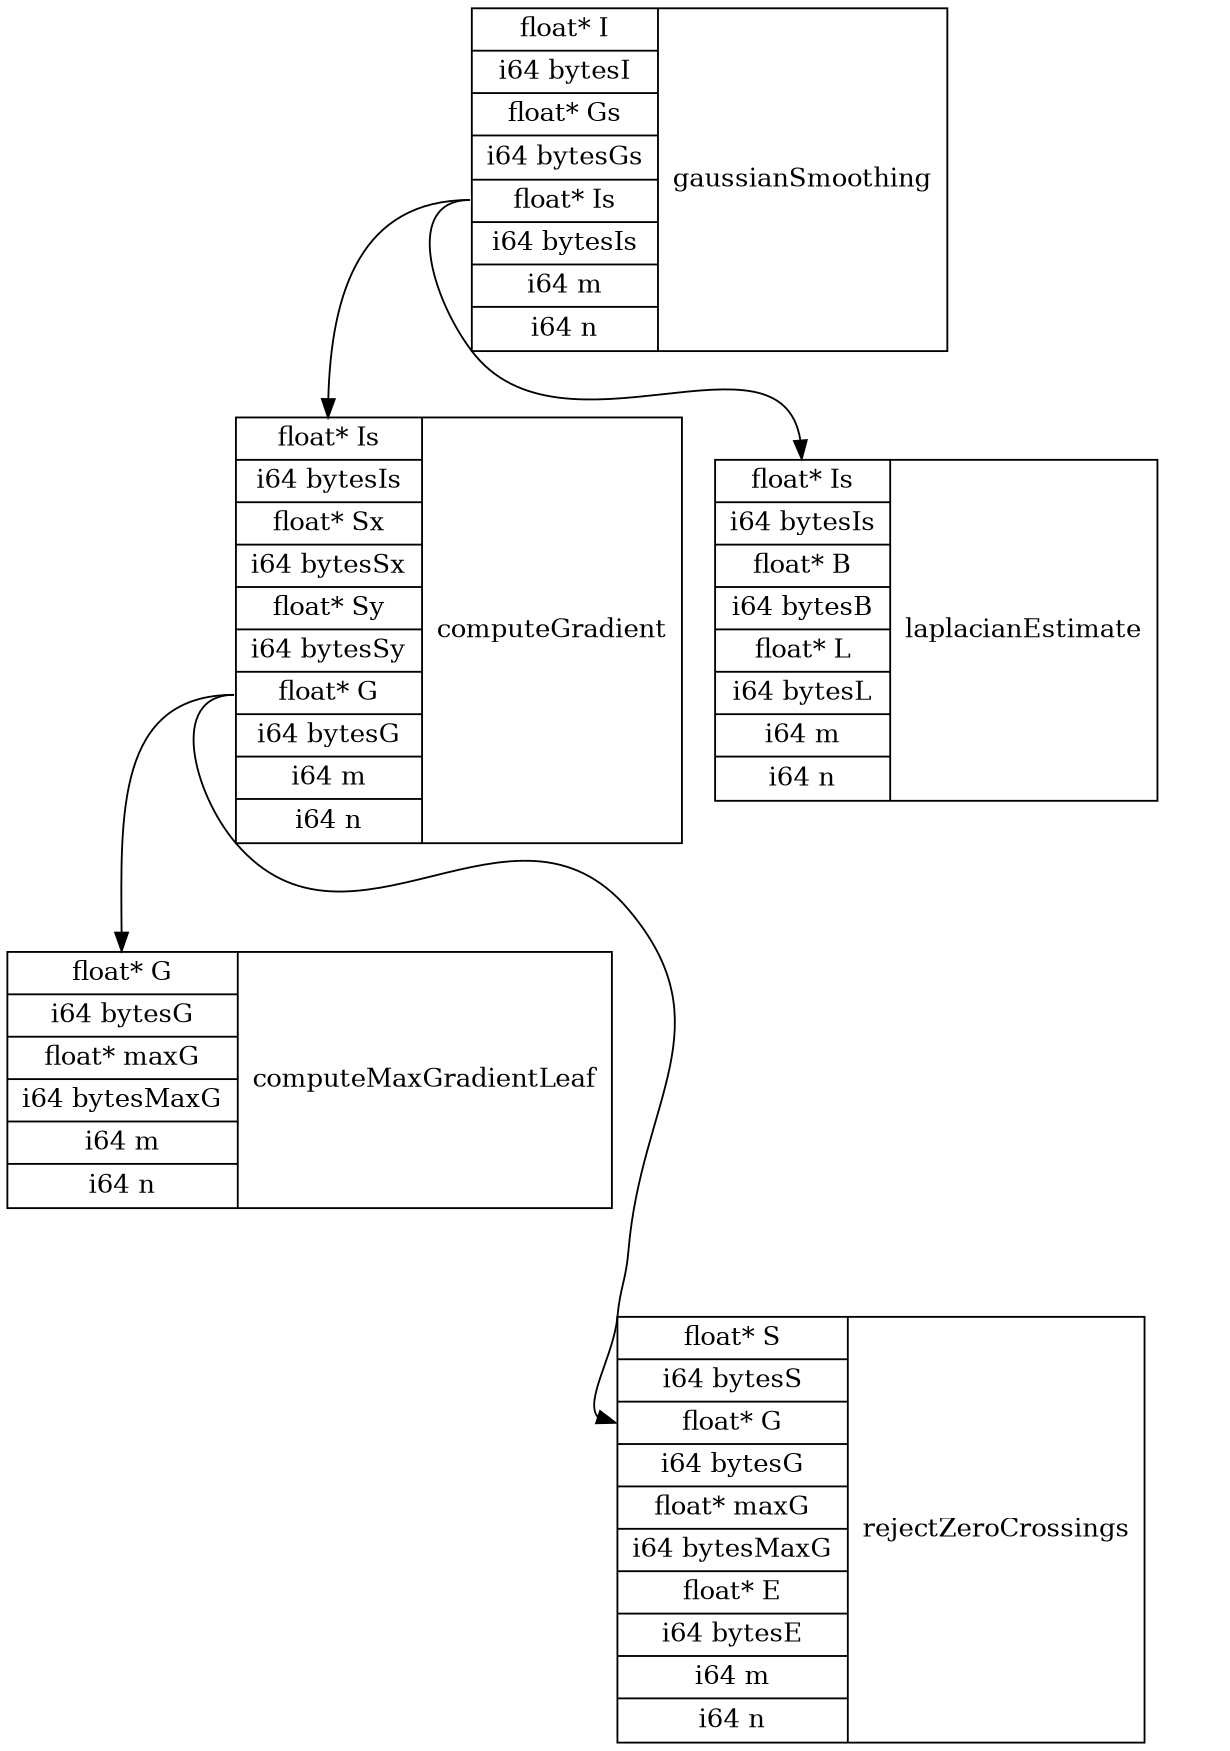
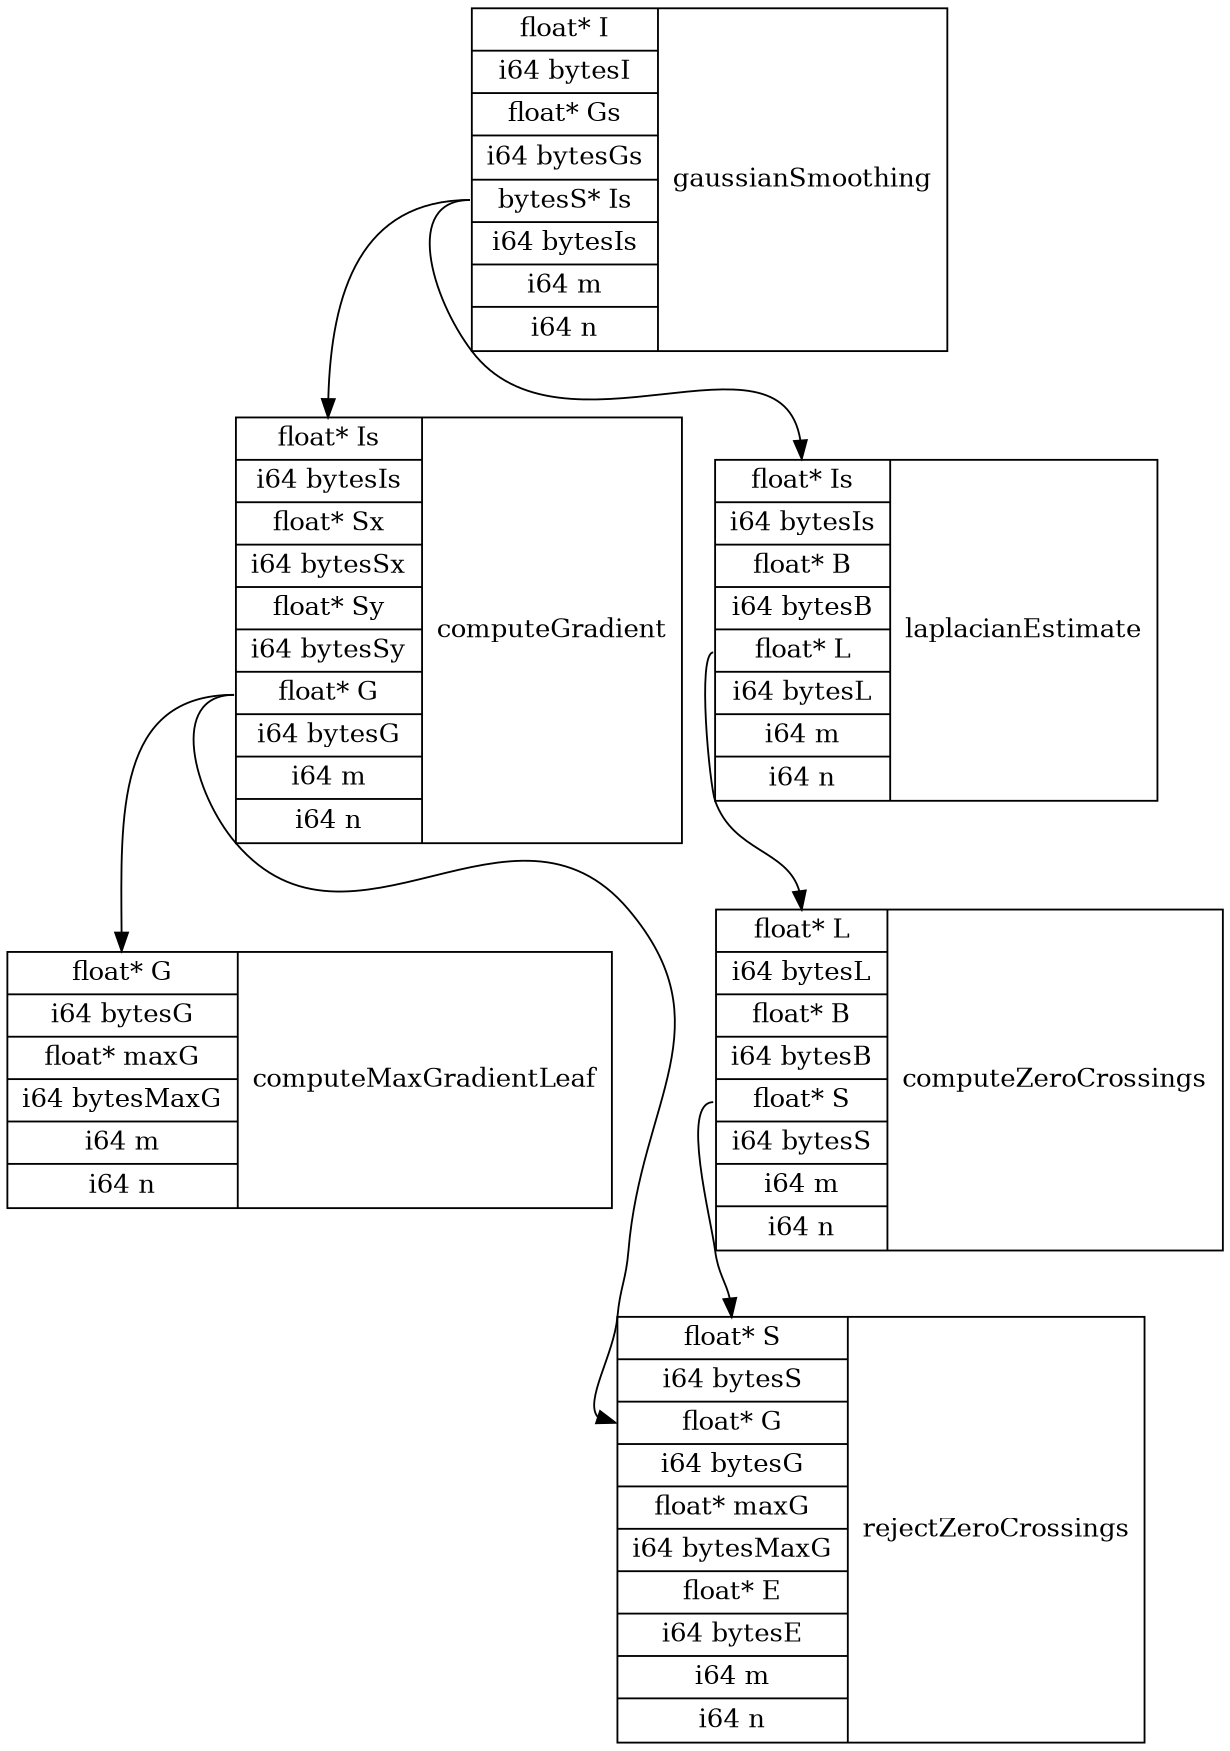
node "float* I": text "float* Is" -> "bytesS* Is"
node "float* L": added
